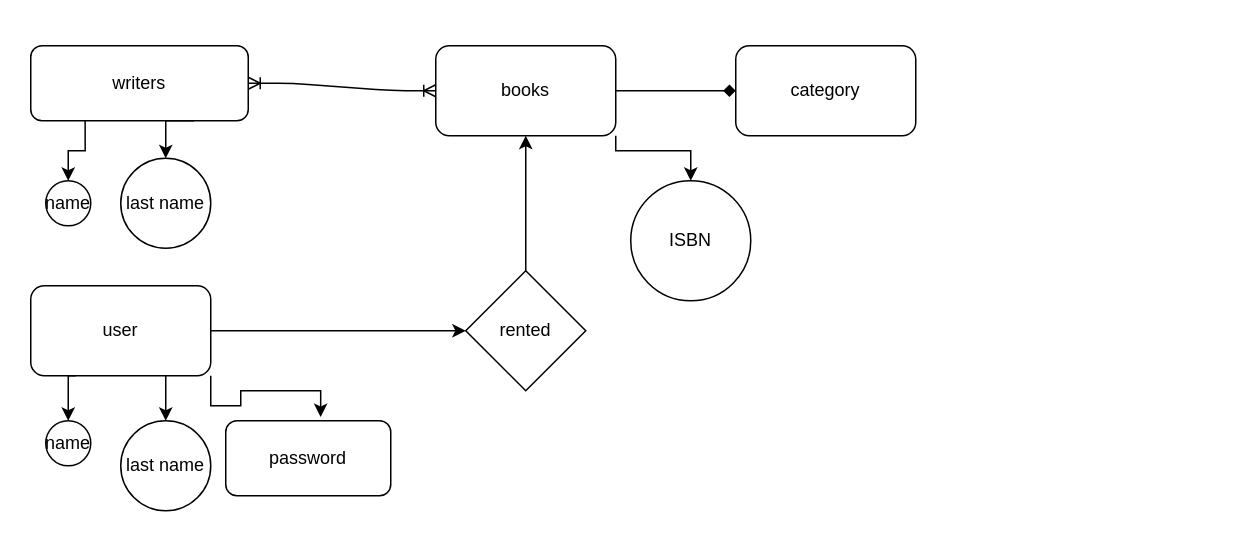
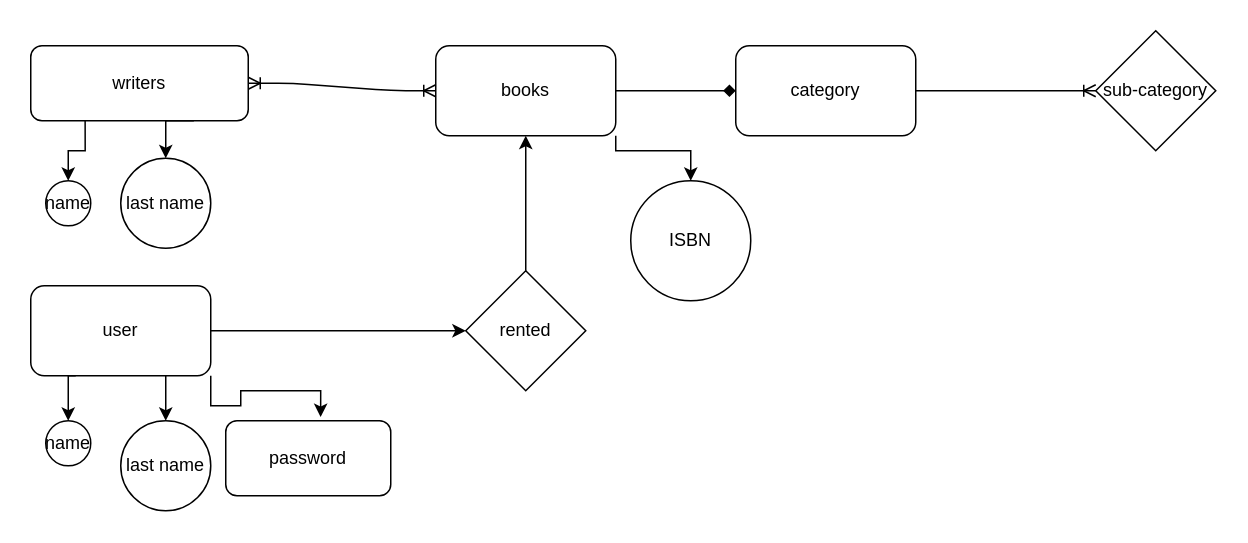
edge "category" -> "sub-category": added
node "sub-category": added
